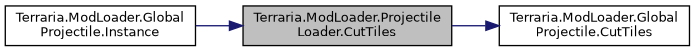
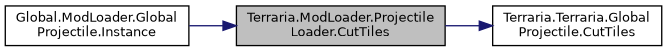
node "Terraria.ModLoader.Global Projectile.Instance": label "Terraria.ModLoader.Global Projectile.Instance" -> "Global.ModLoader.Global Projectile.Instance"
node "Terraria.ModLoader.Global Projectile.CutTiles": label "Terraria.ModLoader.Global Projectile.CutTiles" -> "Terraria.Terraria.Global Projectile.CutTiles"
